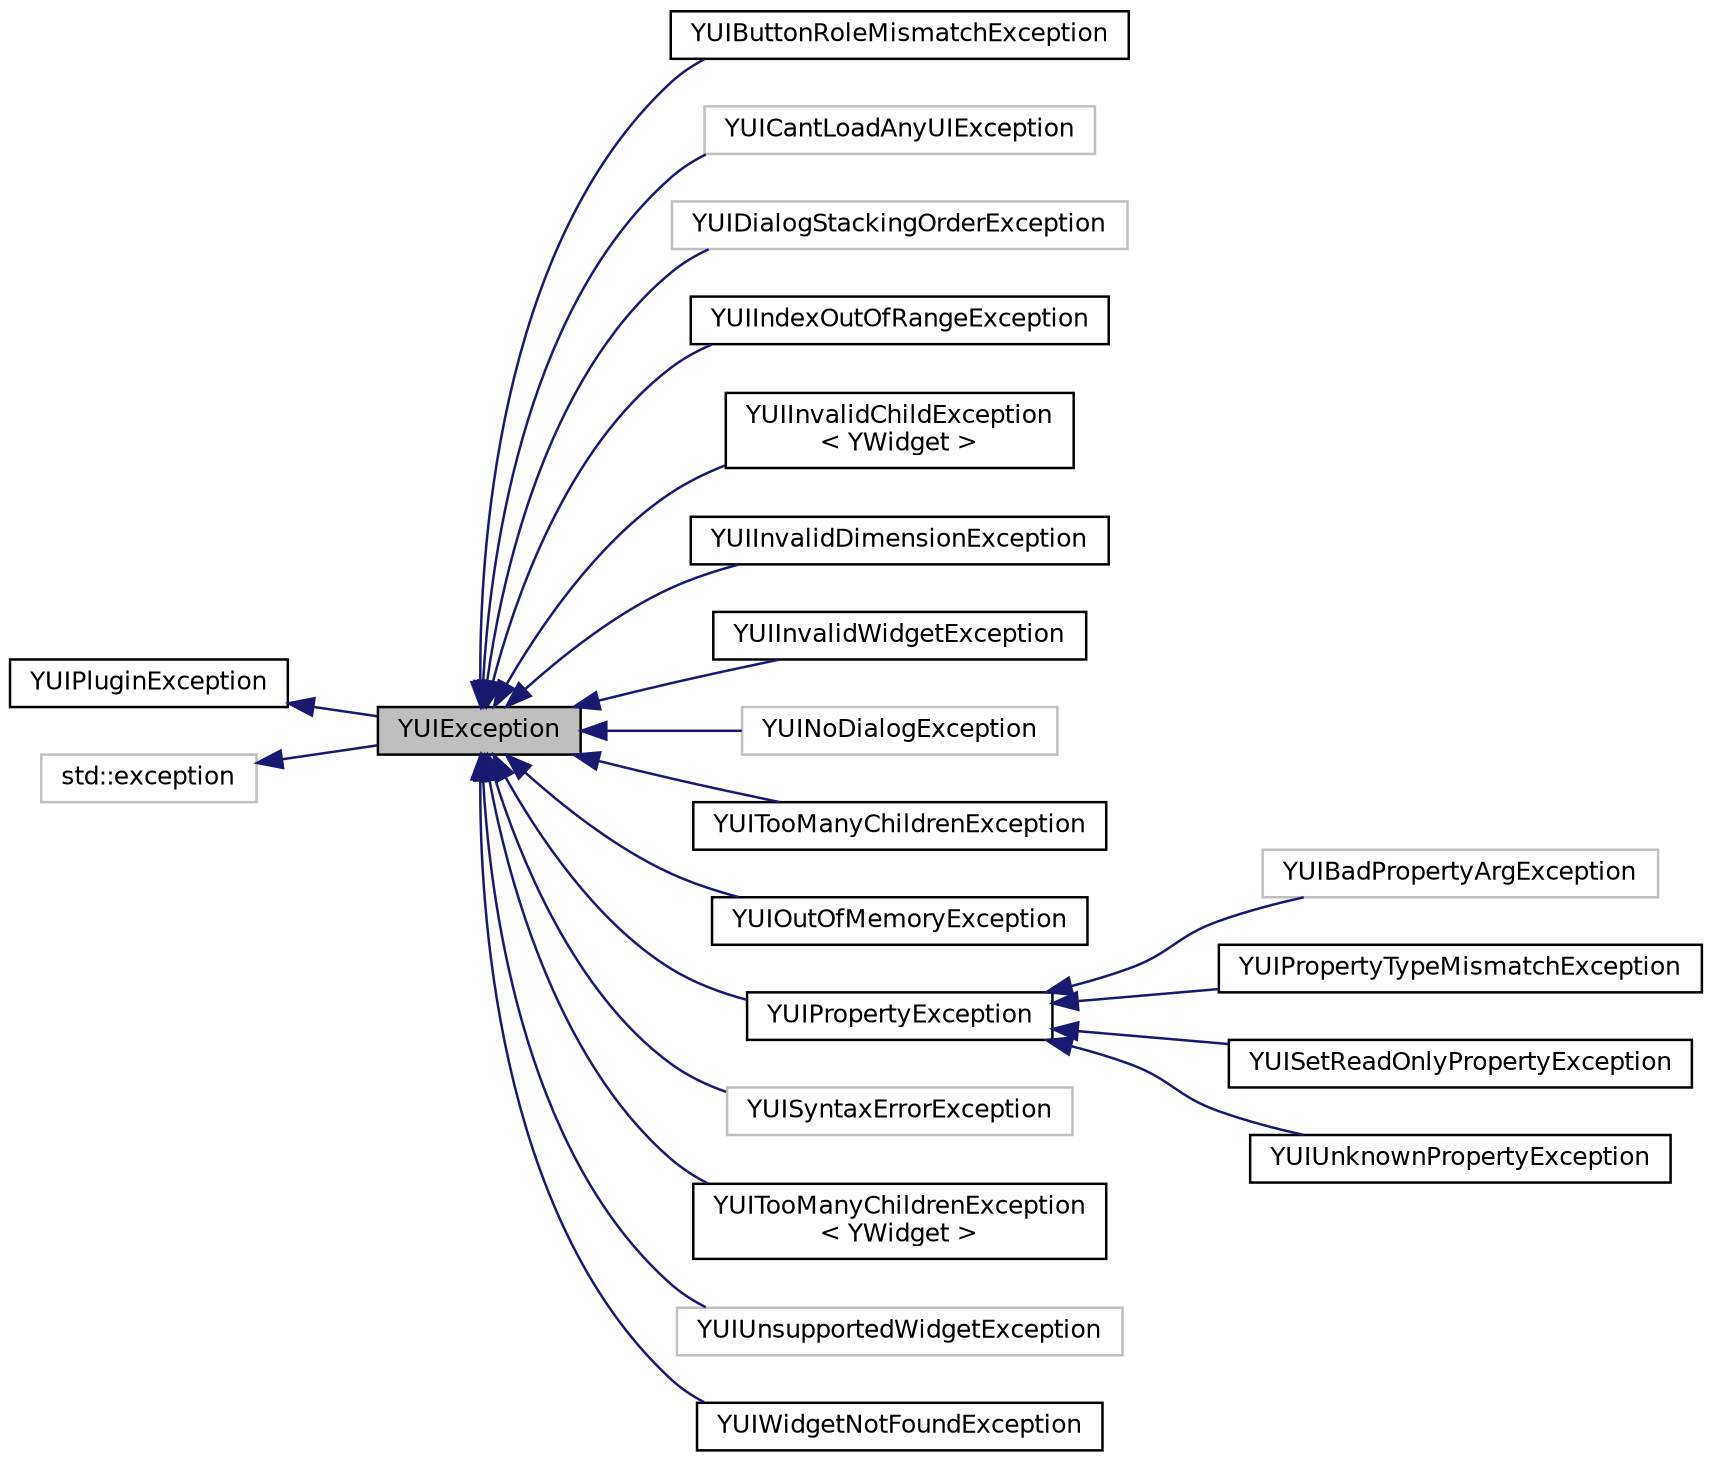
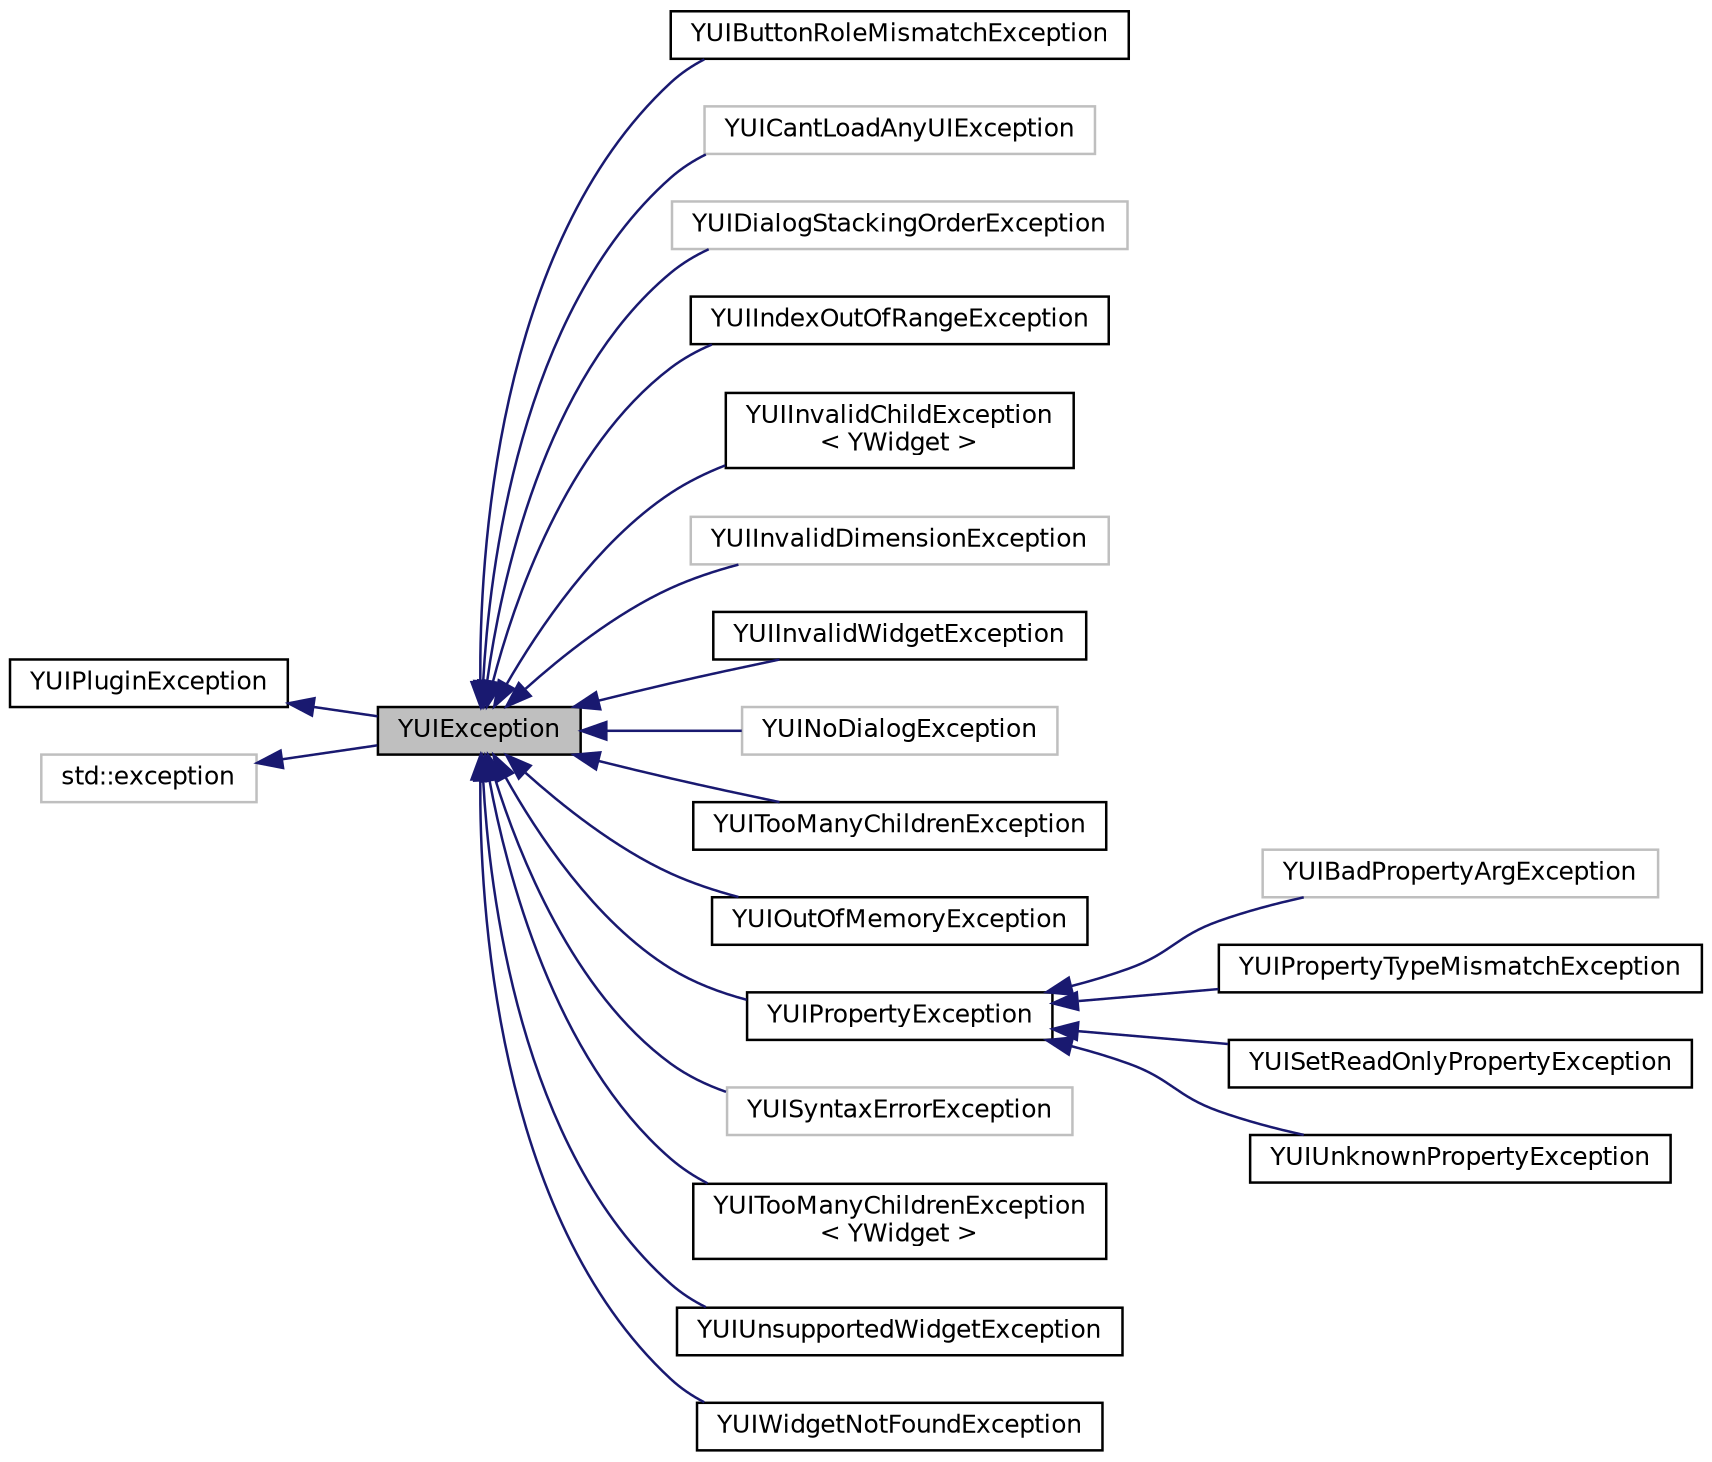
node "YUIInvalidDimensionException": color black -> grey75
node "YUIUnsupportedWidgetException": color grey75 -> black
